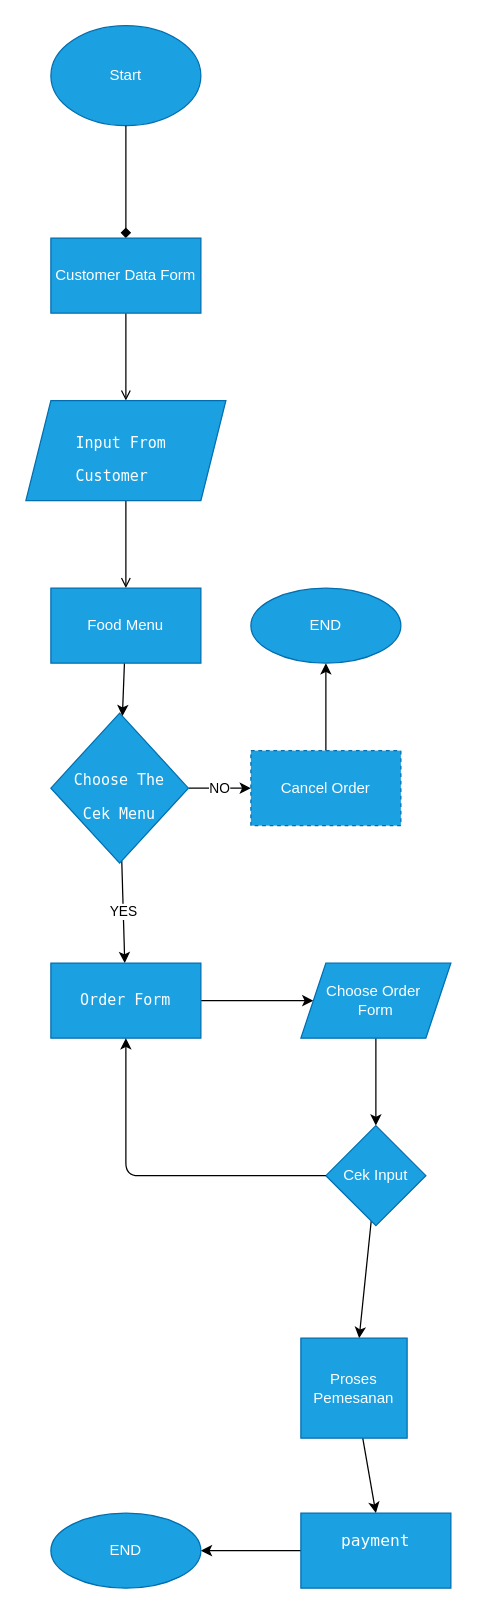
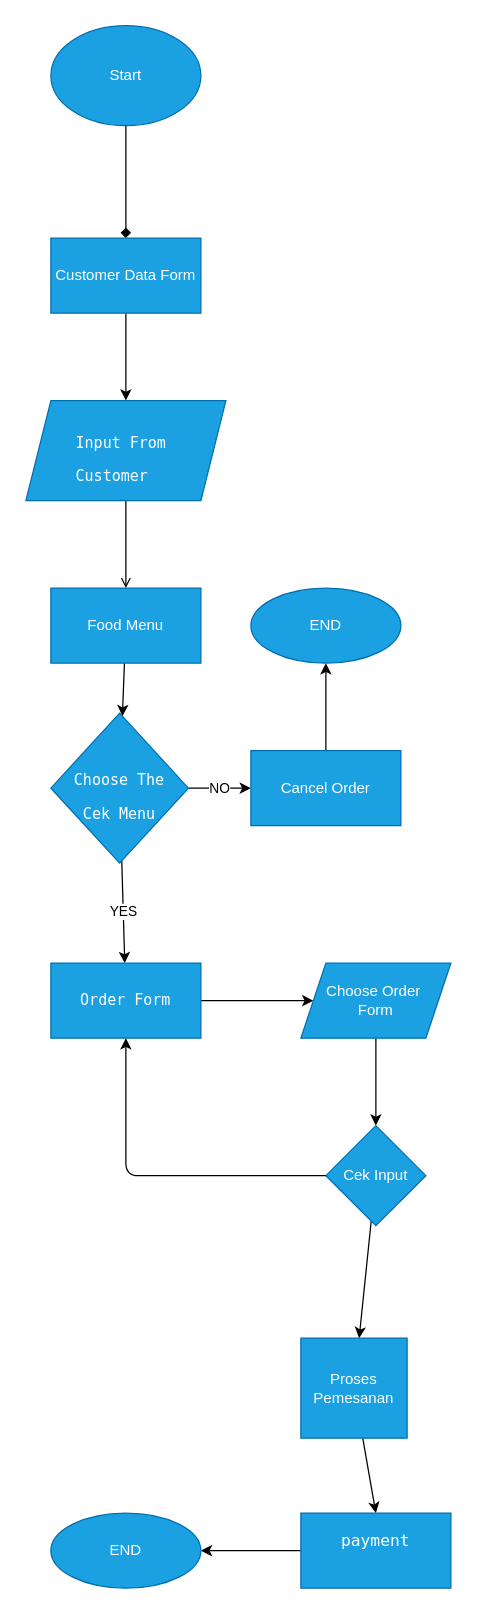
edge "Customer Data Form" -> "Input From Customer": arrowhead open -> classic
node "Cancel Order": style dashed -> solid
